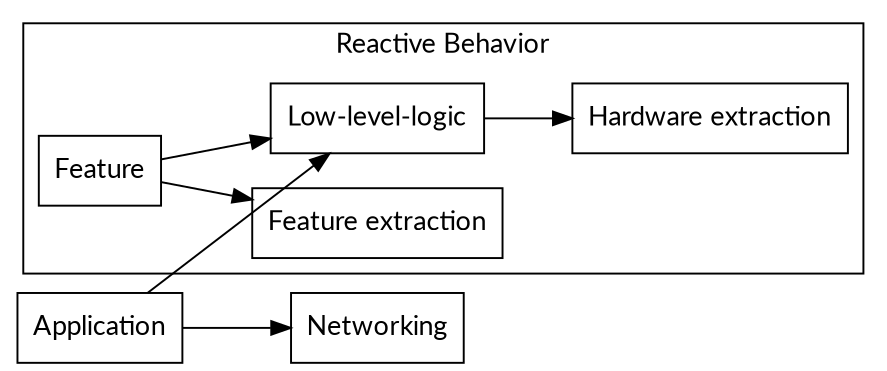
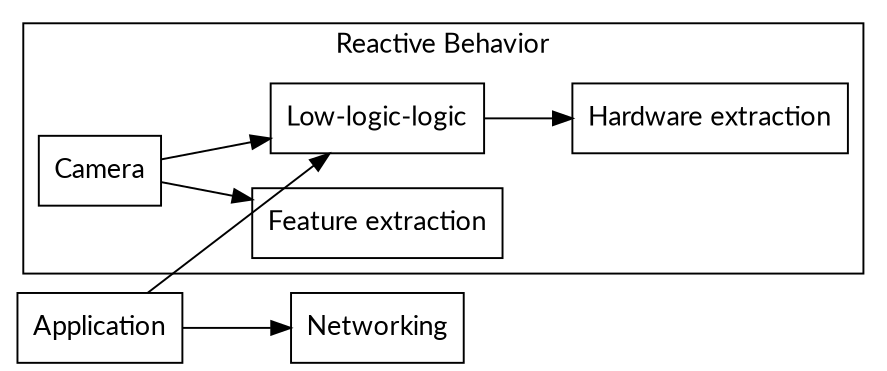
node "Low-level-logic": label "Low-level-logic" -> "Low-logic-logic"
node "Feature": label "Feature" -> "Camera"
